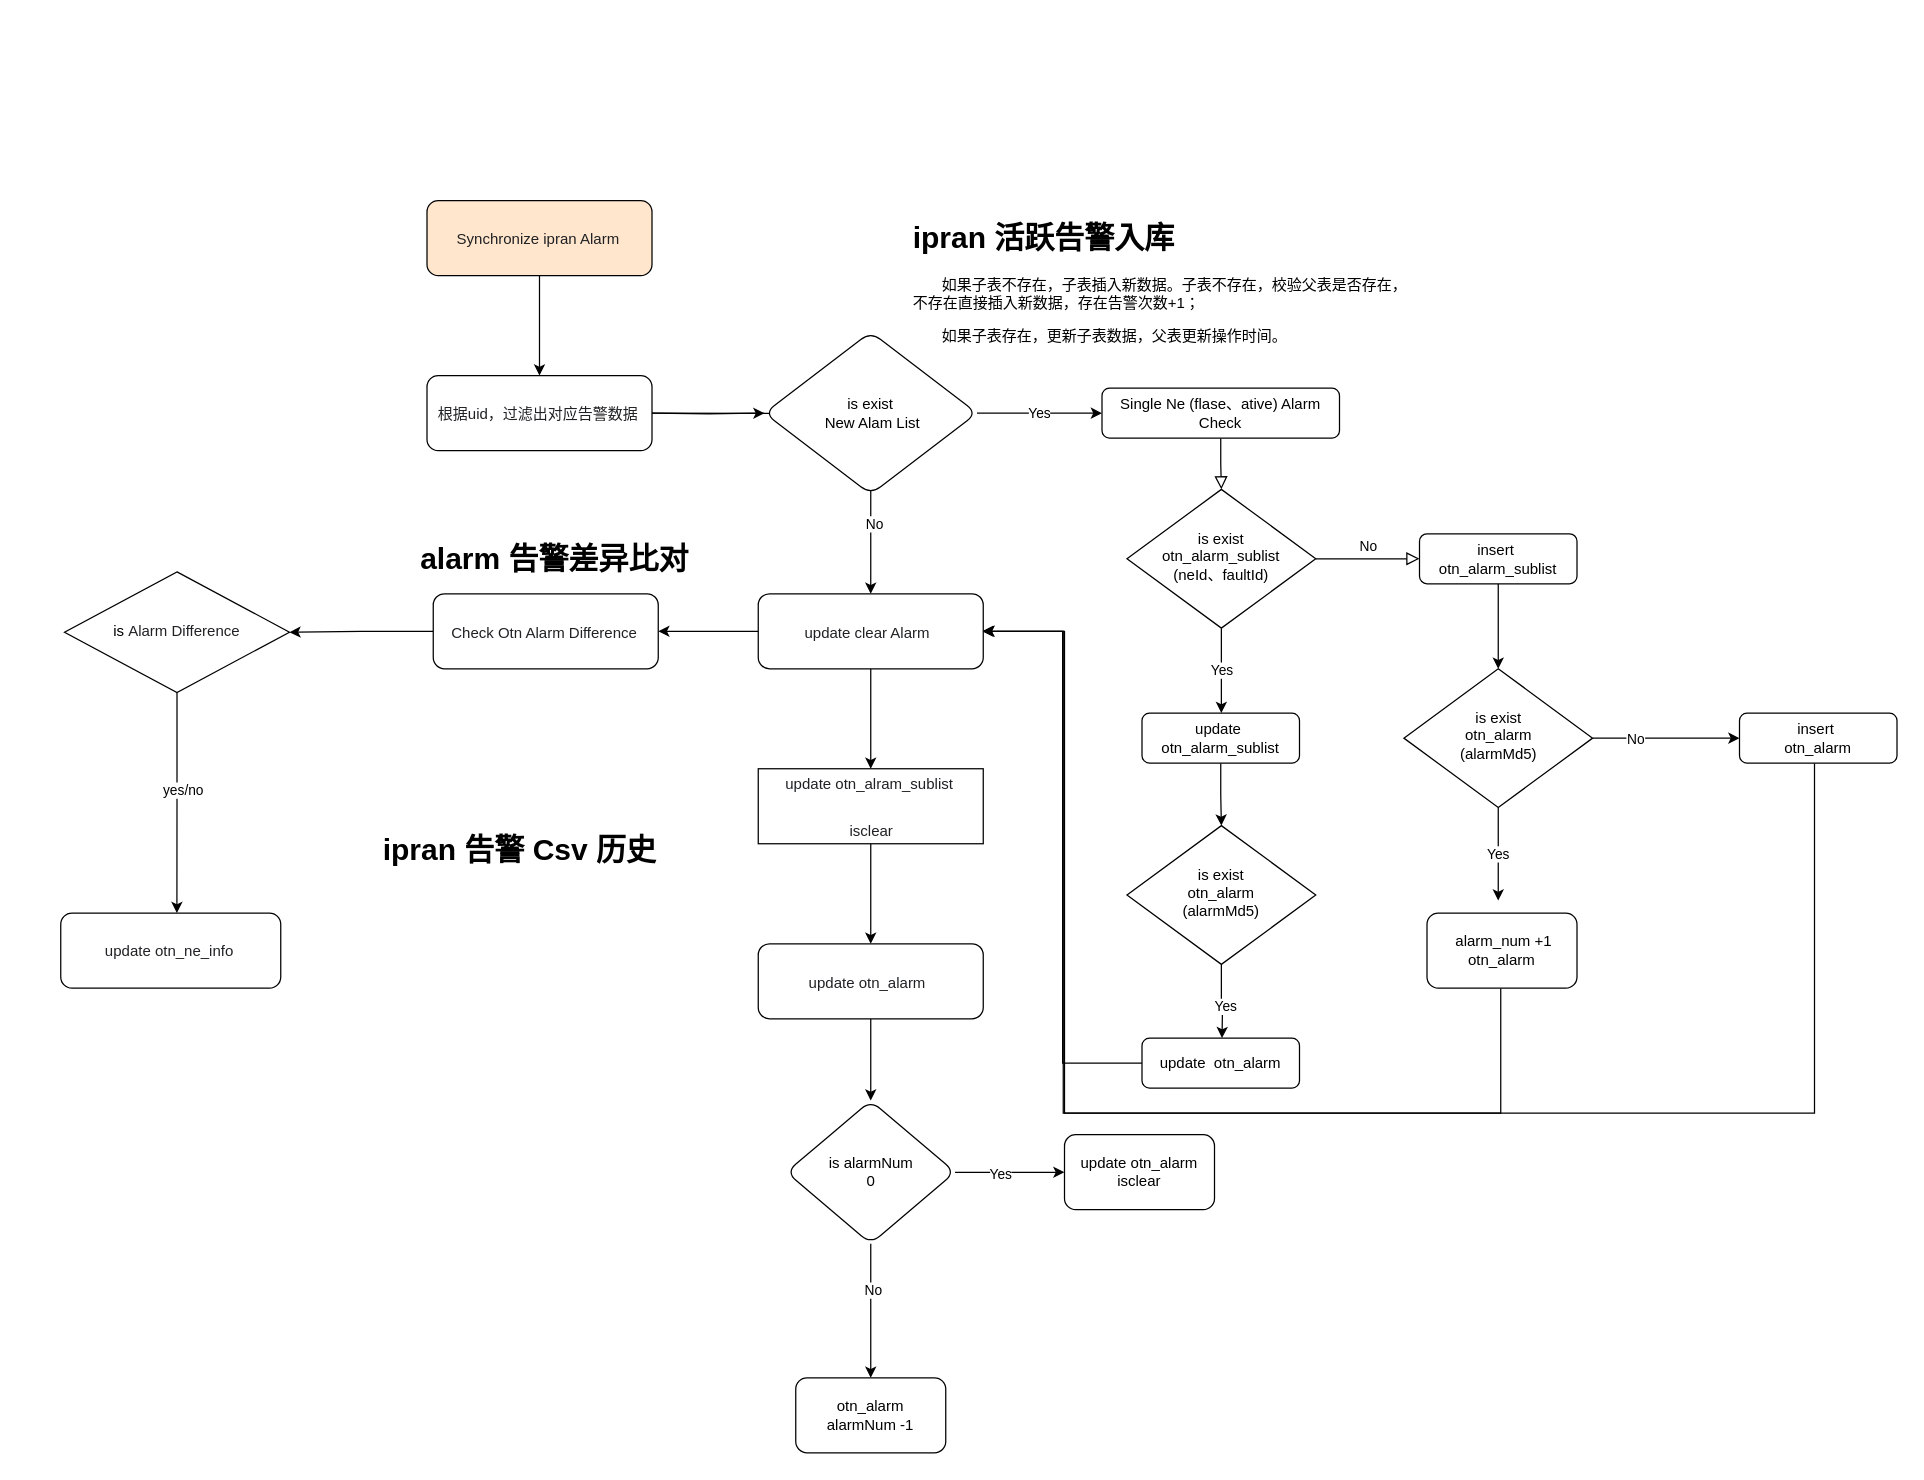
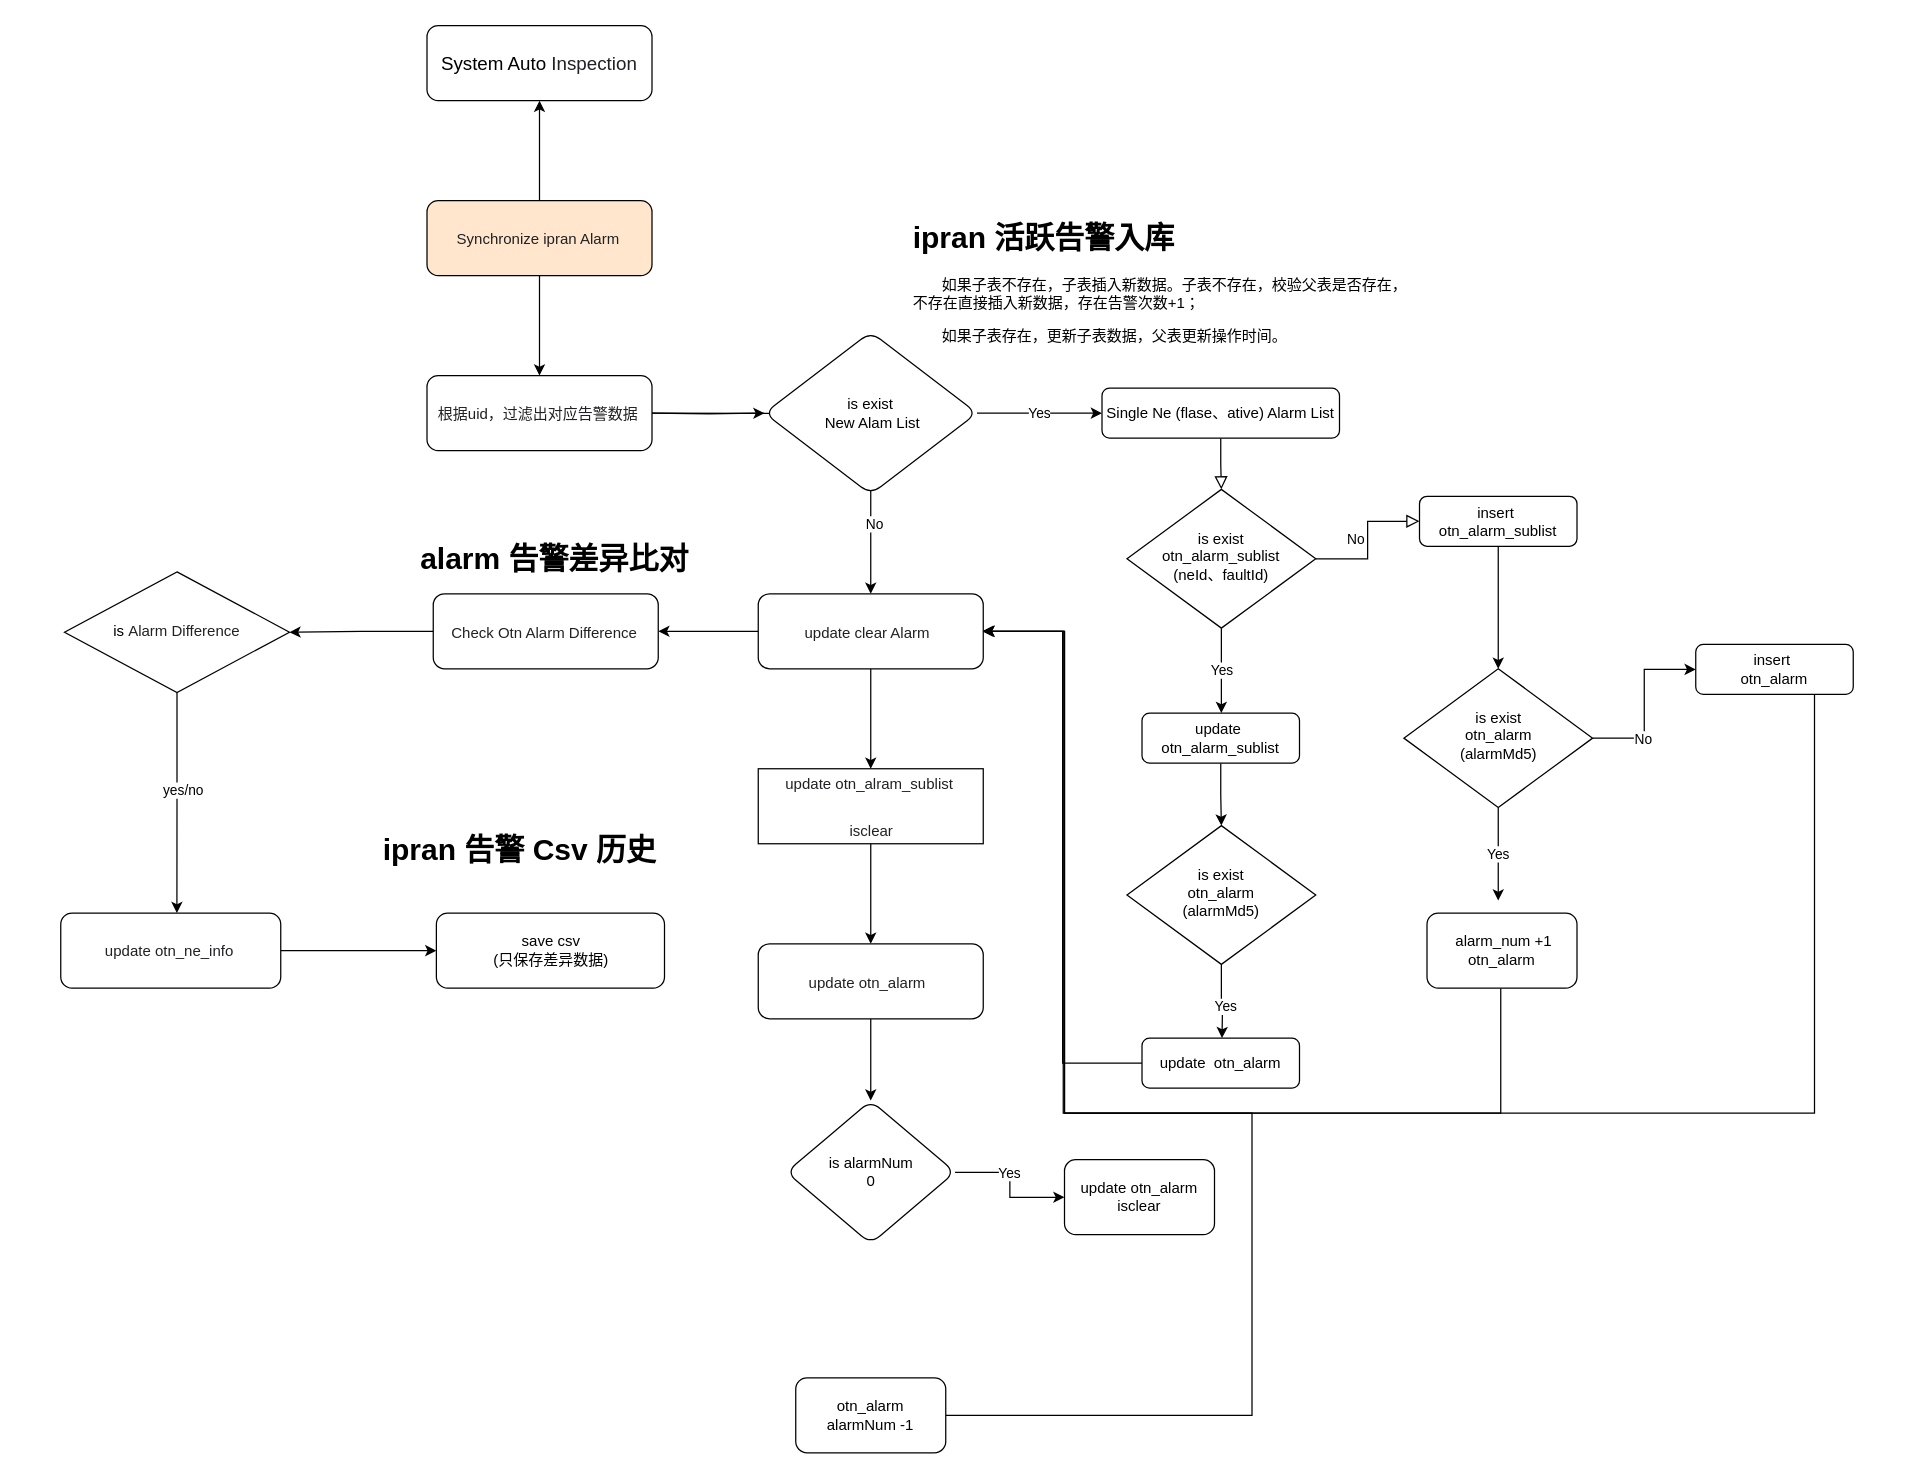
node "System Auto Inspection": added
edge "Synchronize ipran Alarm" -> "System Auto Inspection": added
node "Single Ne (flase、ative) Alarm Check": label "Single Ne (flase、ative) Alarm Check" -> "Single Ne (flase、ative) Alarm List"
node "insert otn_alarm_sublist": moved (1498, 559) -> (1498, 521)
node "insert otn_alarm": moved (1818, 738) -> (1774, 669)
edge "update otn_ne_info" -> "save csv (只保存差异数据)": added
node "save csv (只保存差异数据)": added
node "update otn_alarm isclear": moved (1139, 1172) -> (1139, 1197)
edge "is alarmNum 0" -> "otn_alarm alarmNum -1": removed, label "No"
edge "otn_alarm alarmNum -1" -> "update clear Alarm": added
